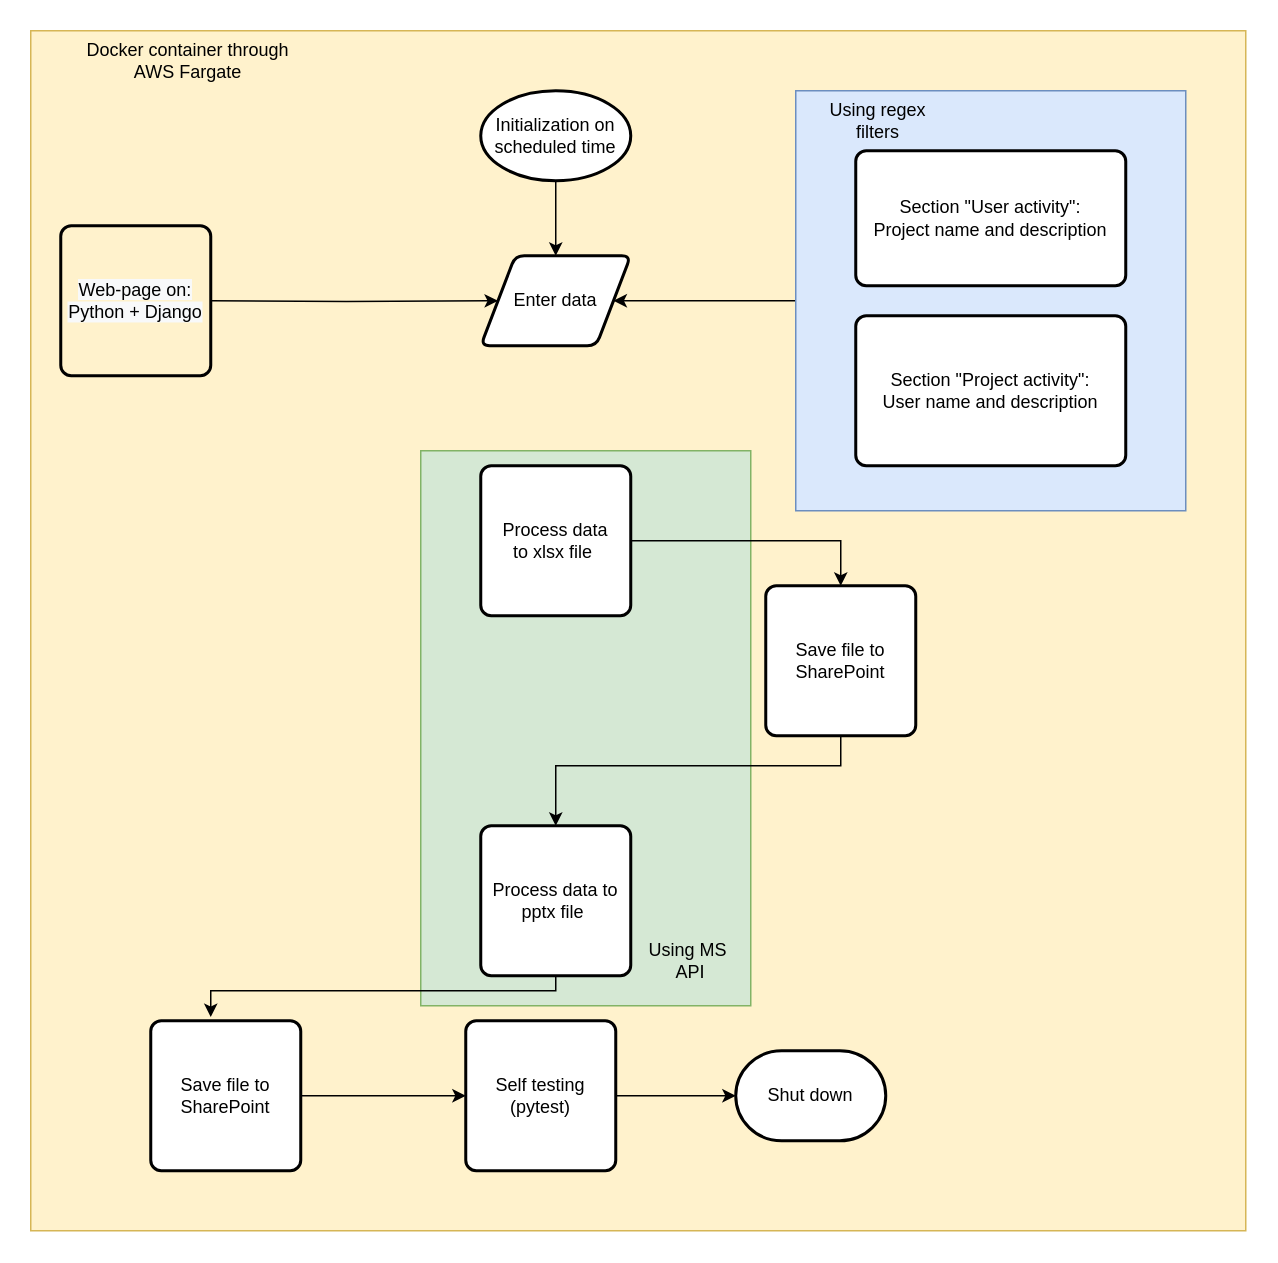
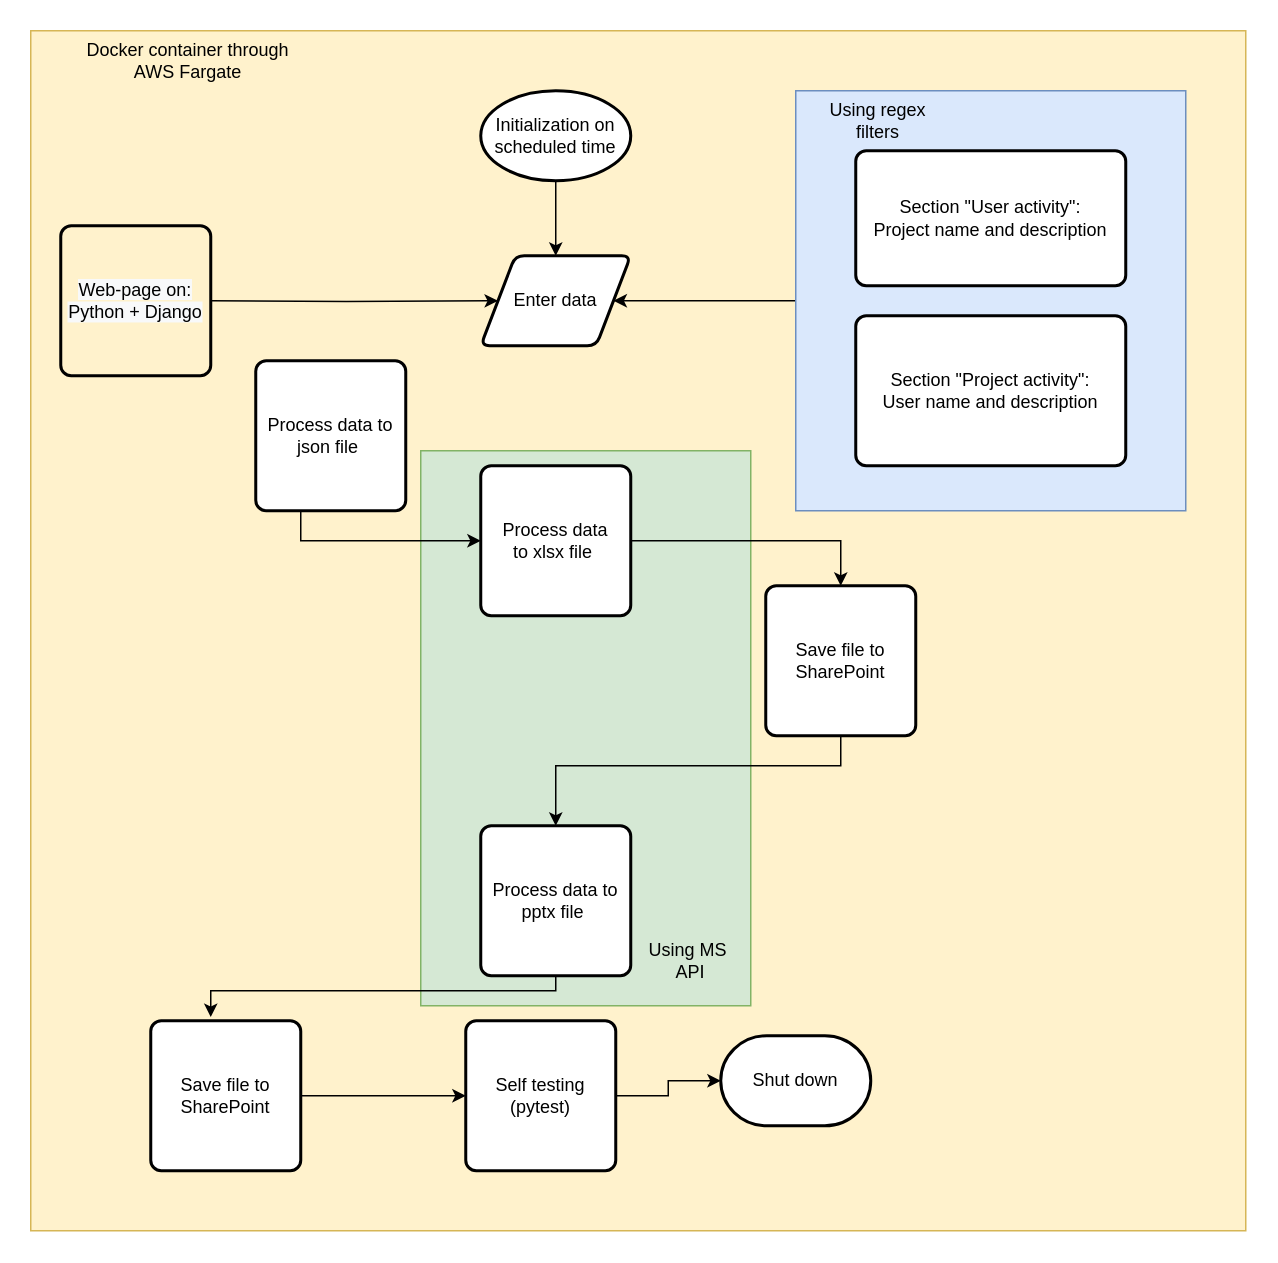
node "Process data to json file": added
edge "Process data to json file" -> "Process data to xlsx file": added
node "Shut down": moved (811, 1096) -> (796, 1081)
